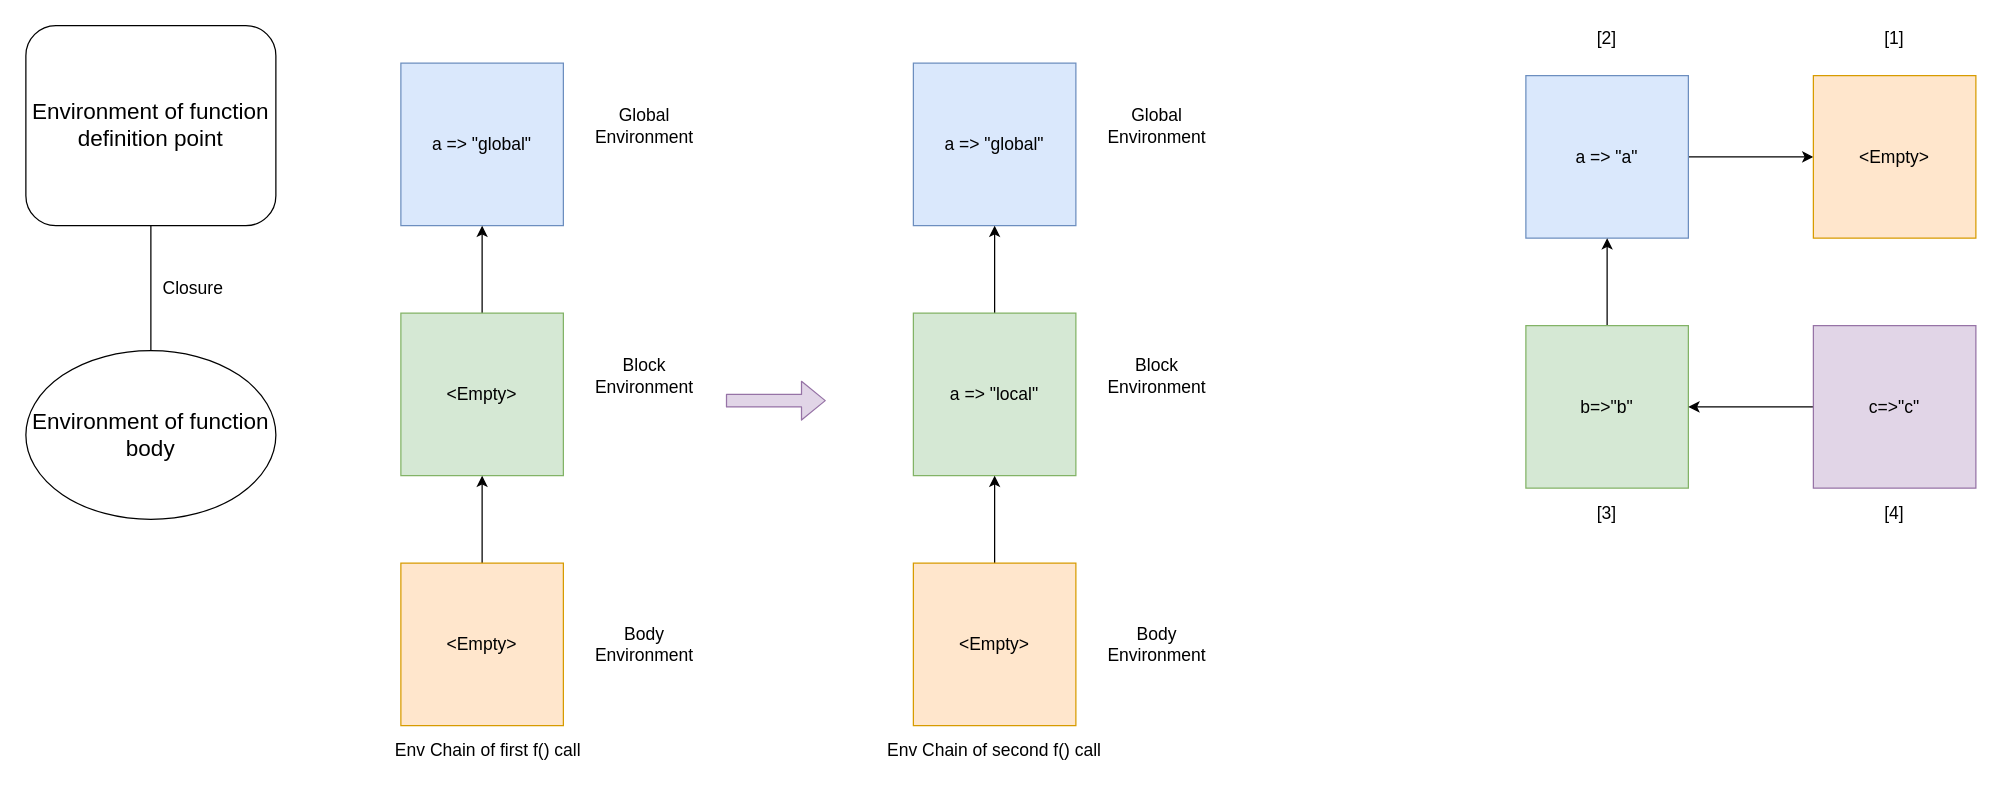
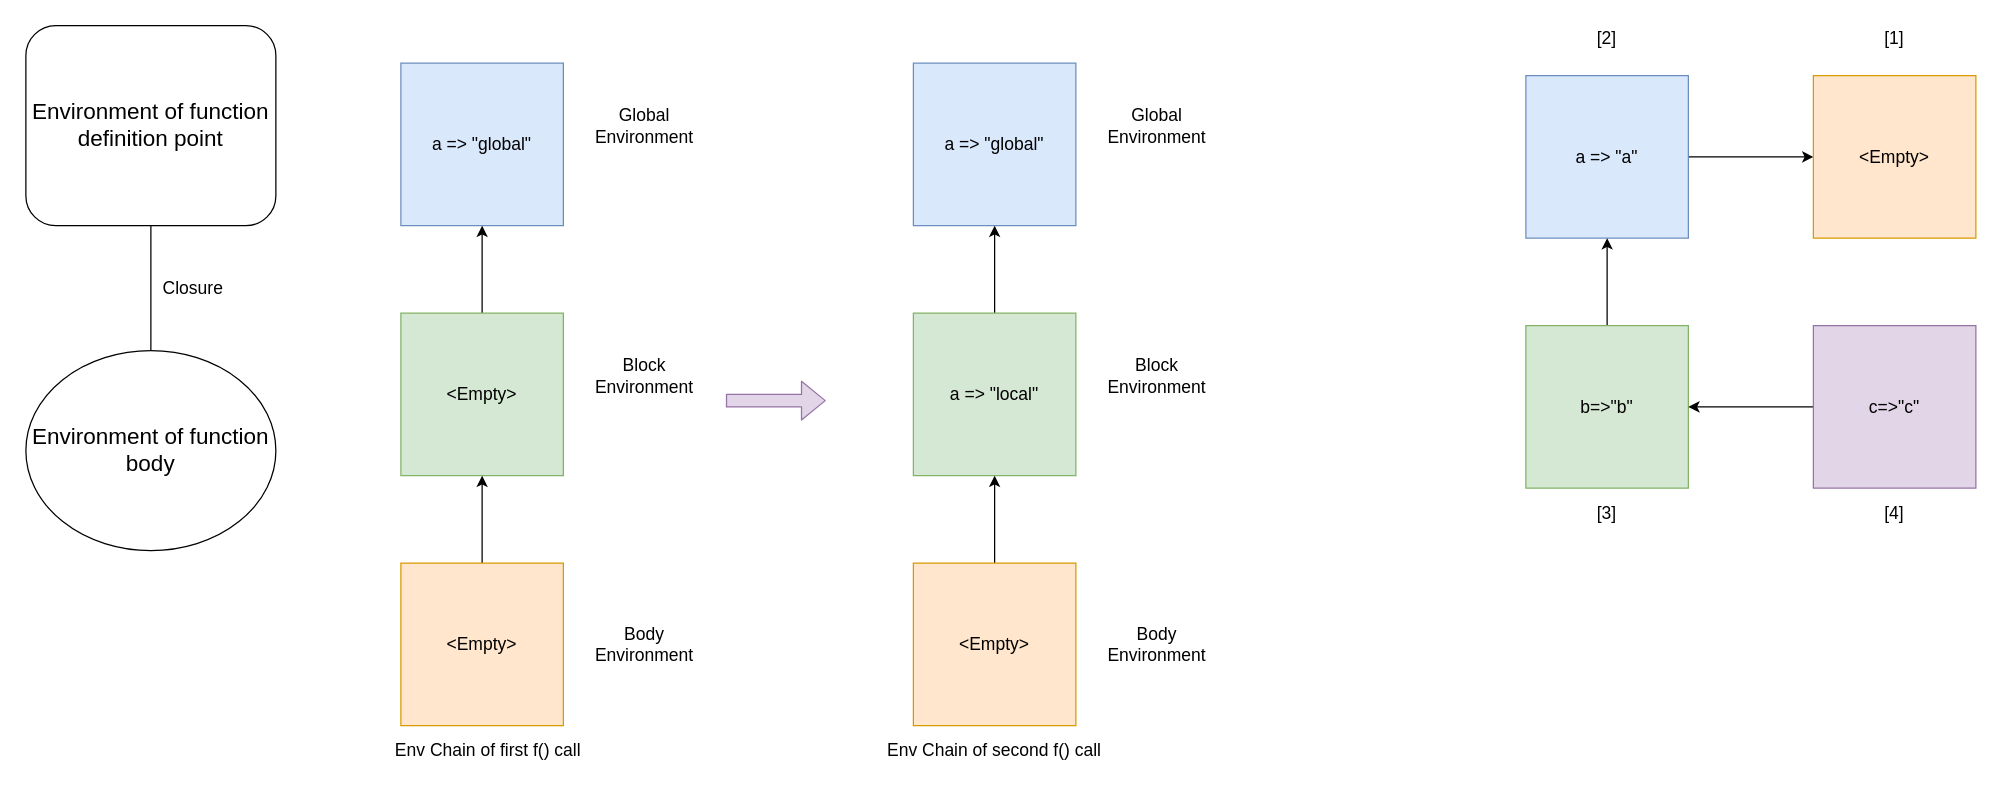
node "Environment of function body": size 250x169 -> 250x200
